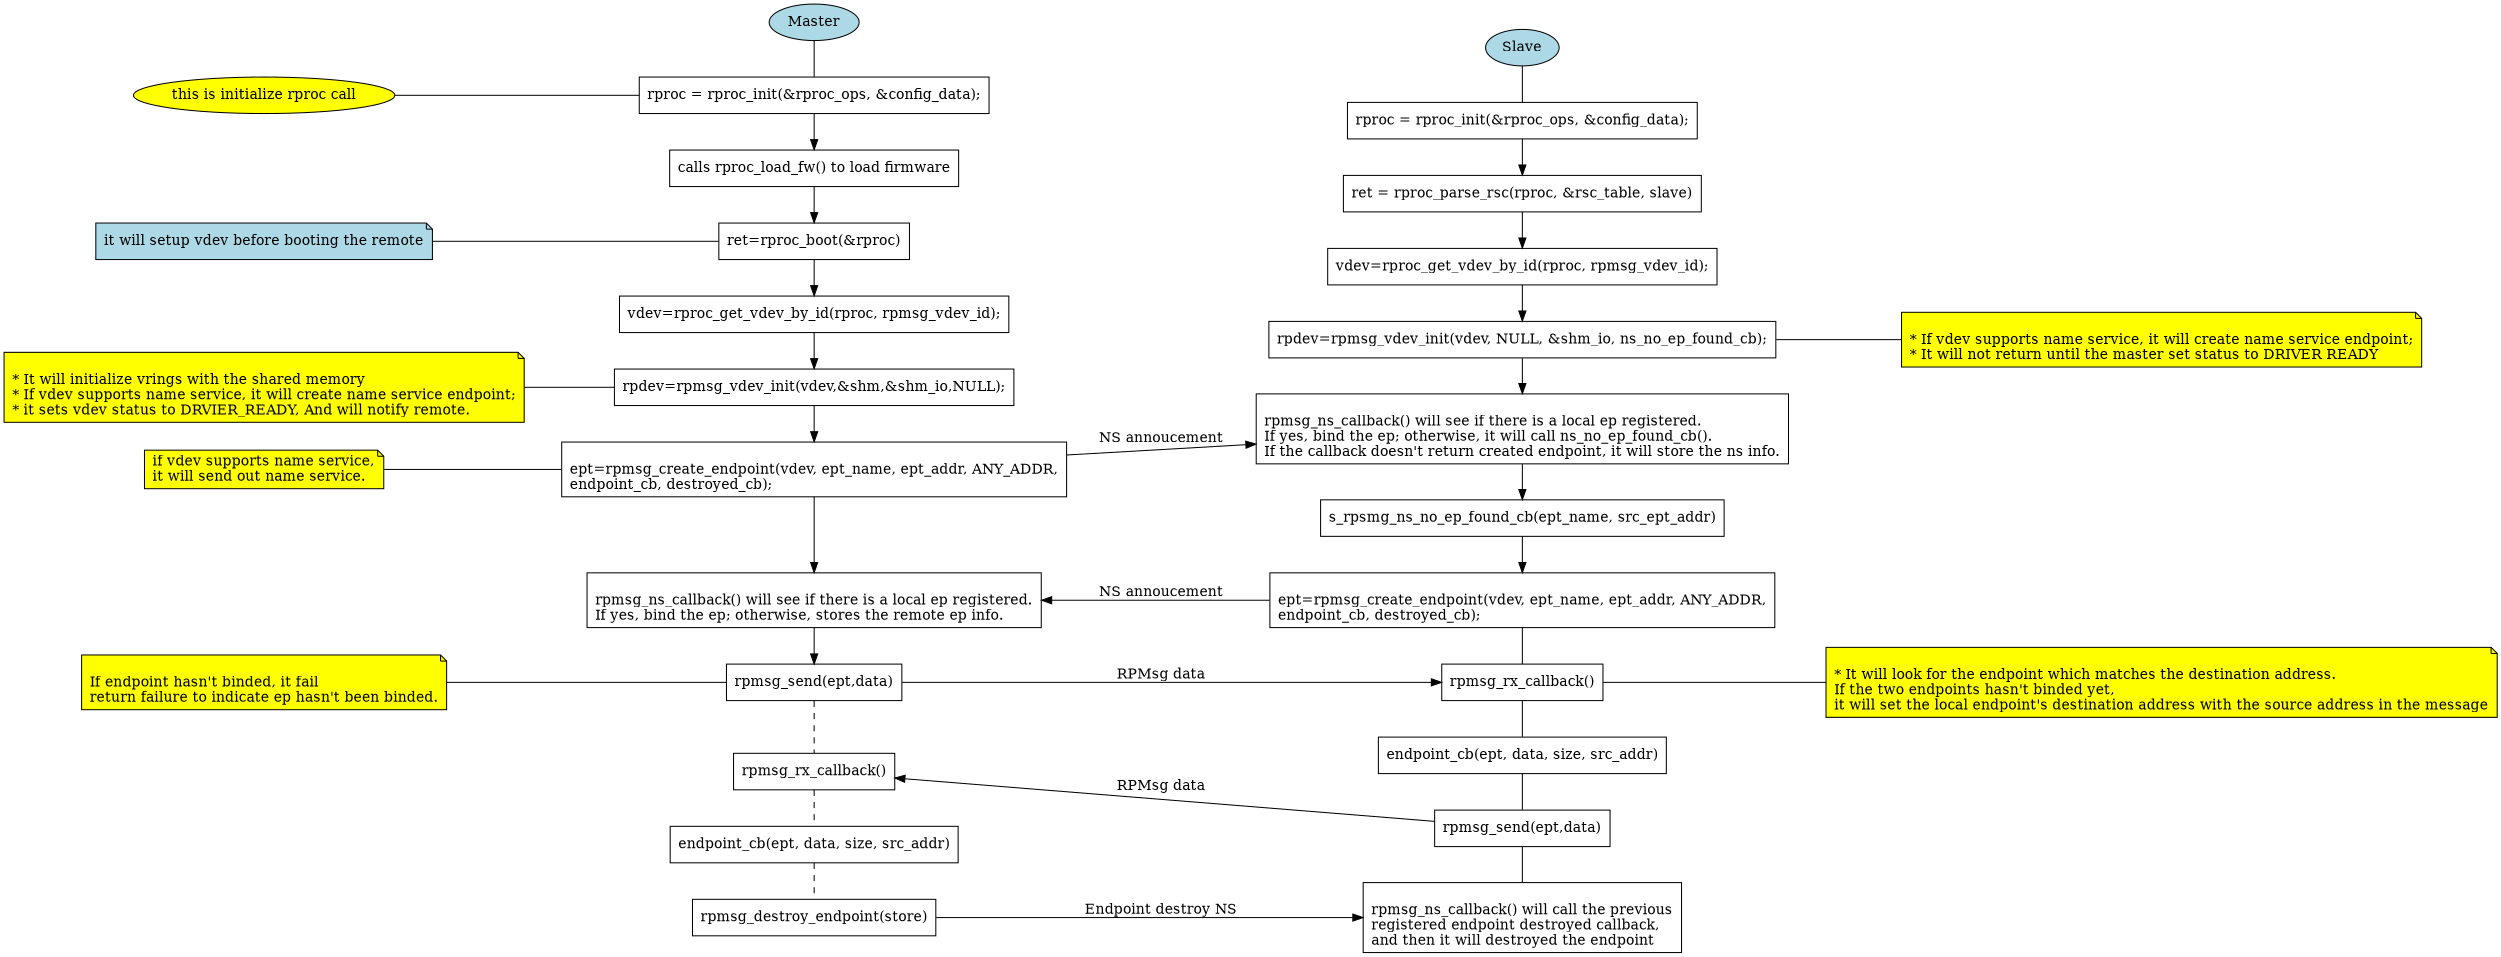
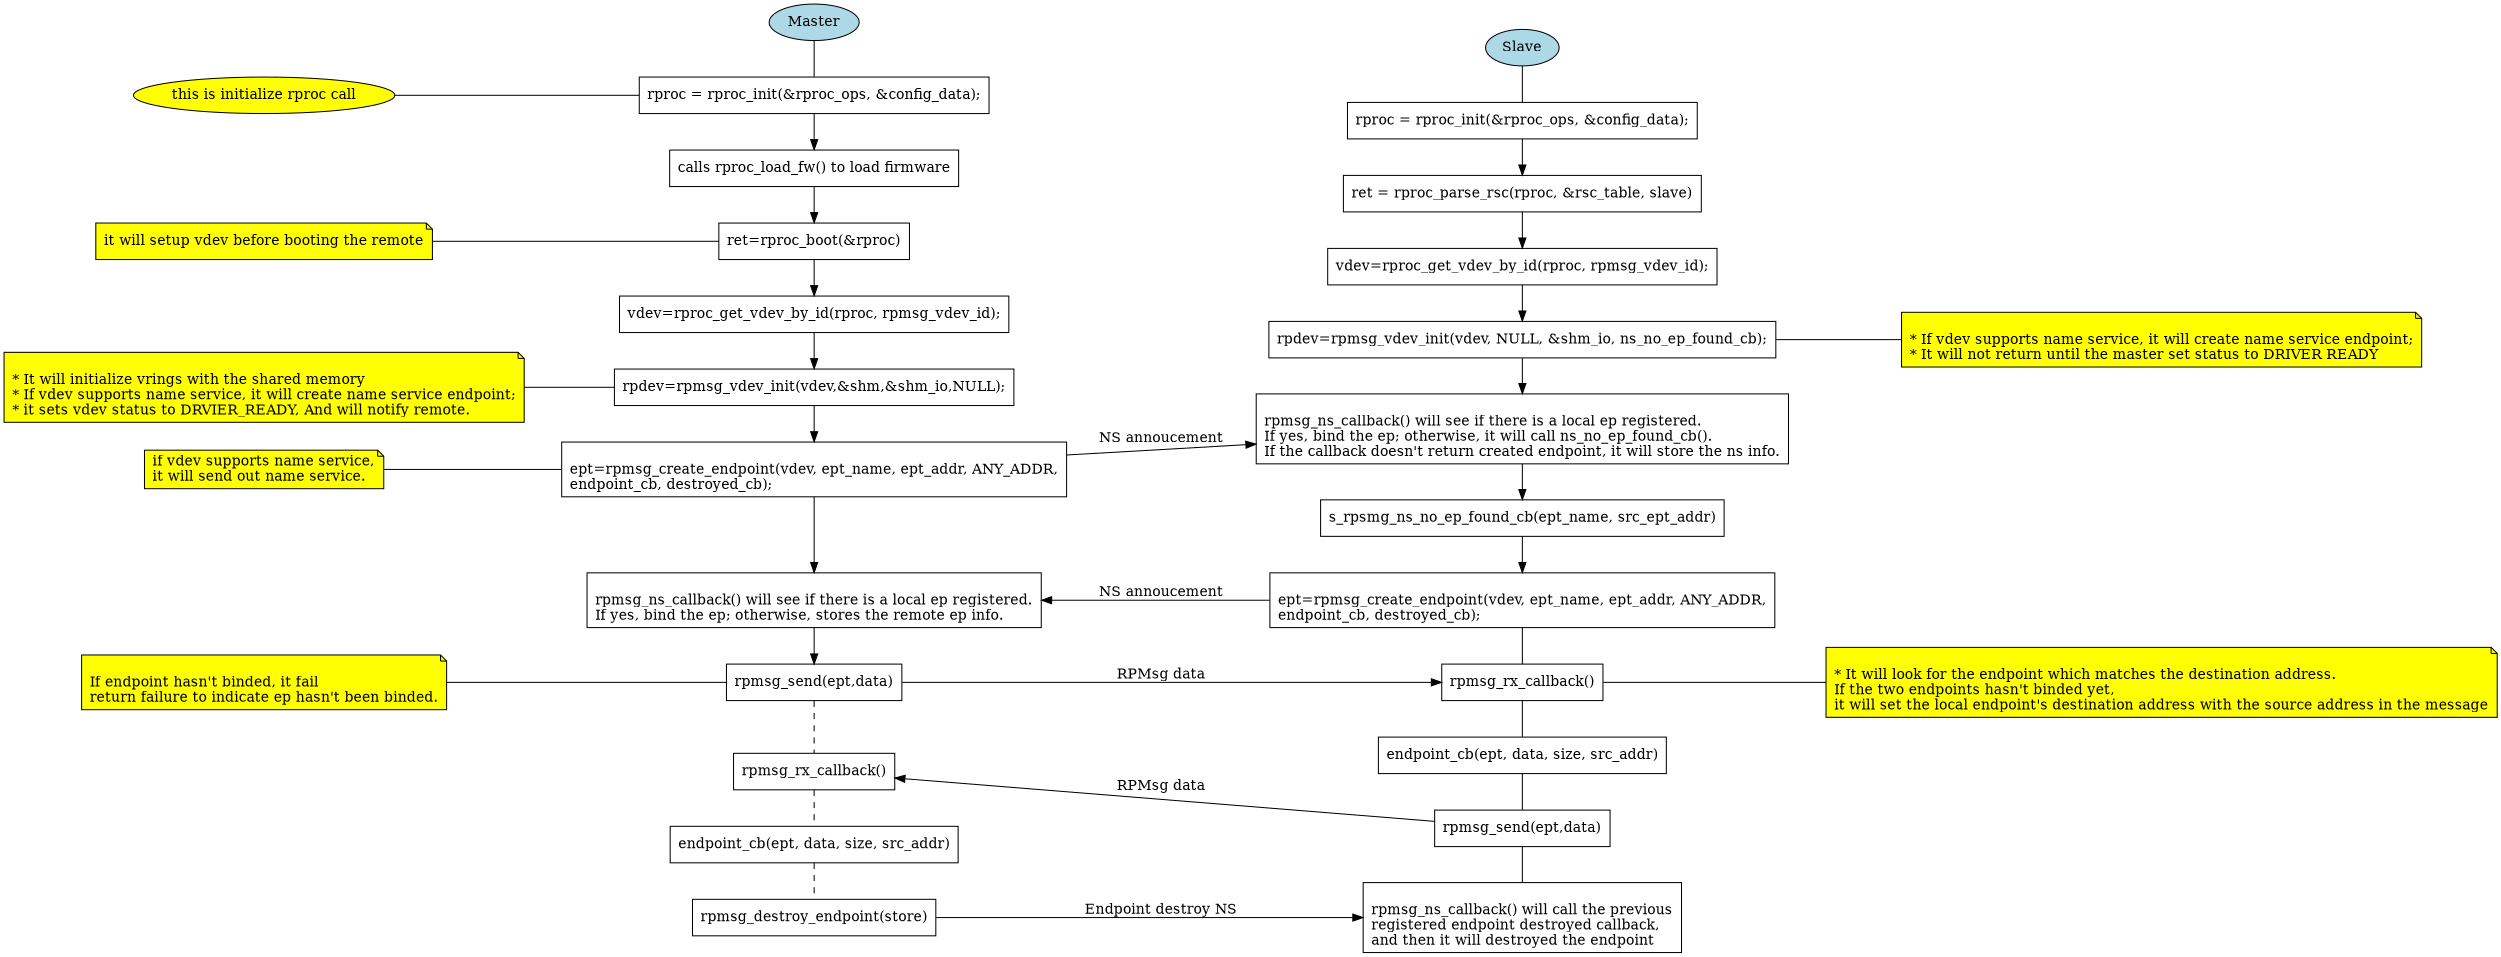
node "it will setup vdev before booting the remote": fillcolor lightblue -> yellow
